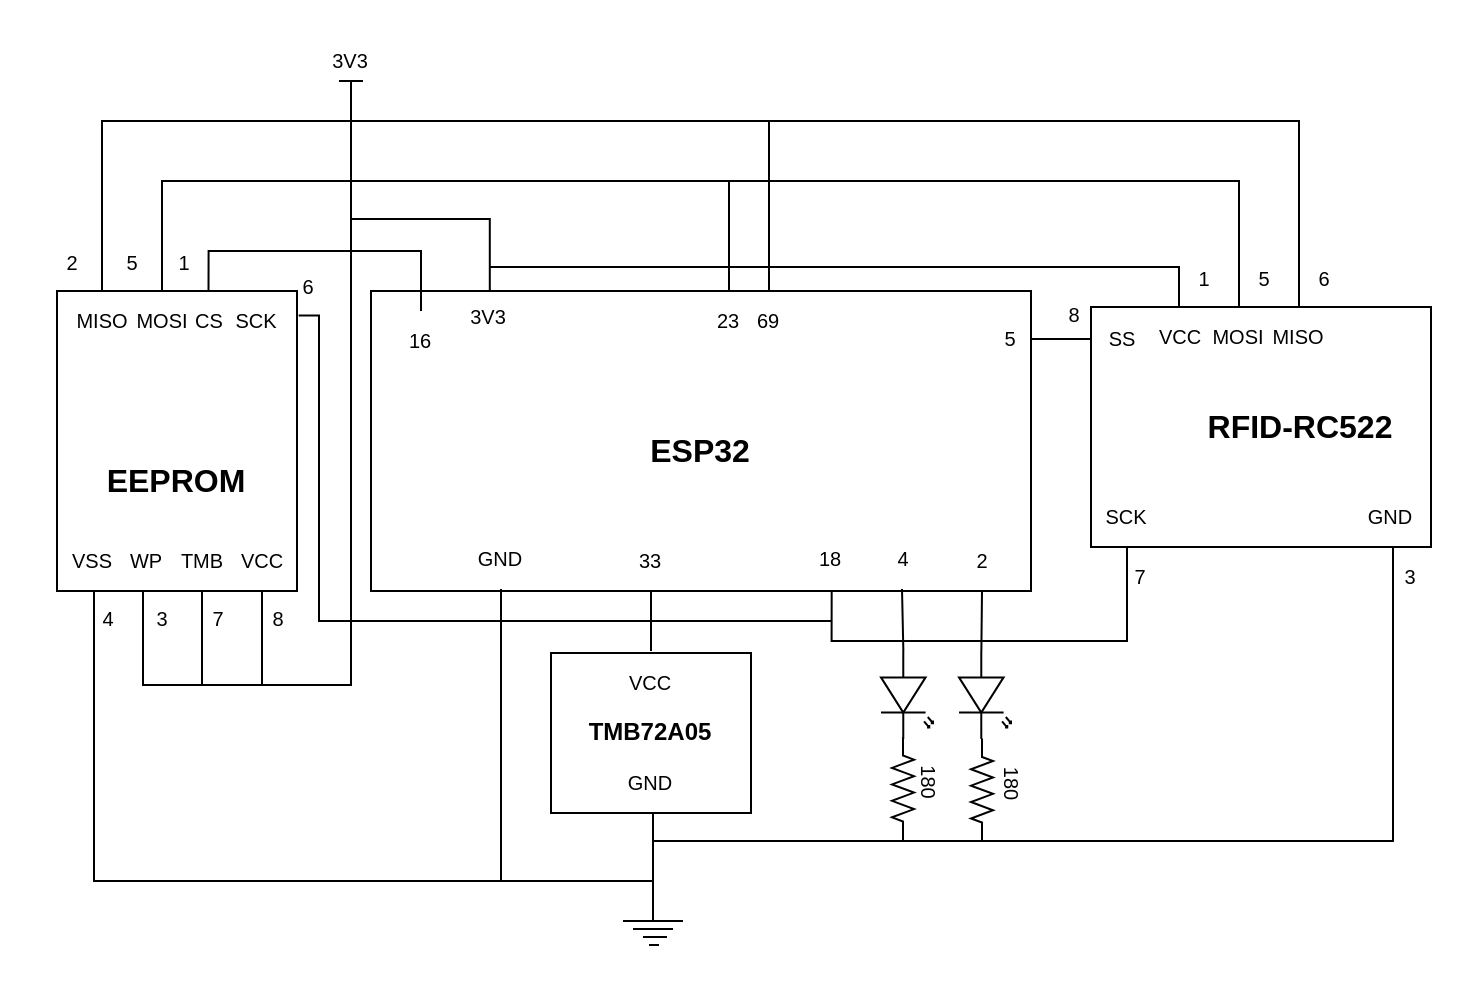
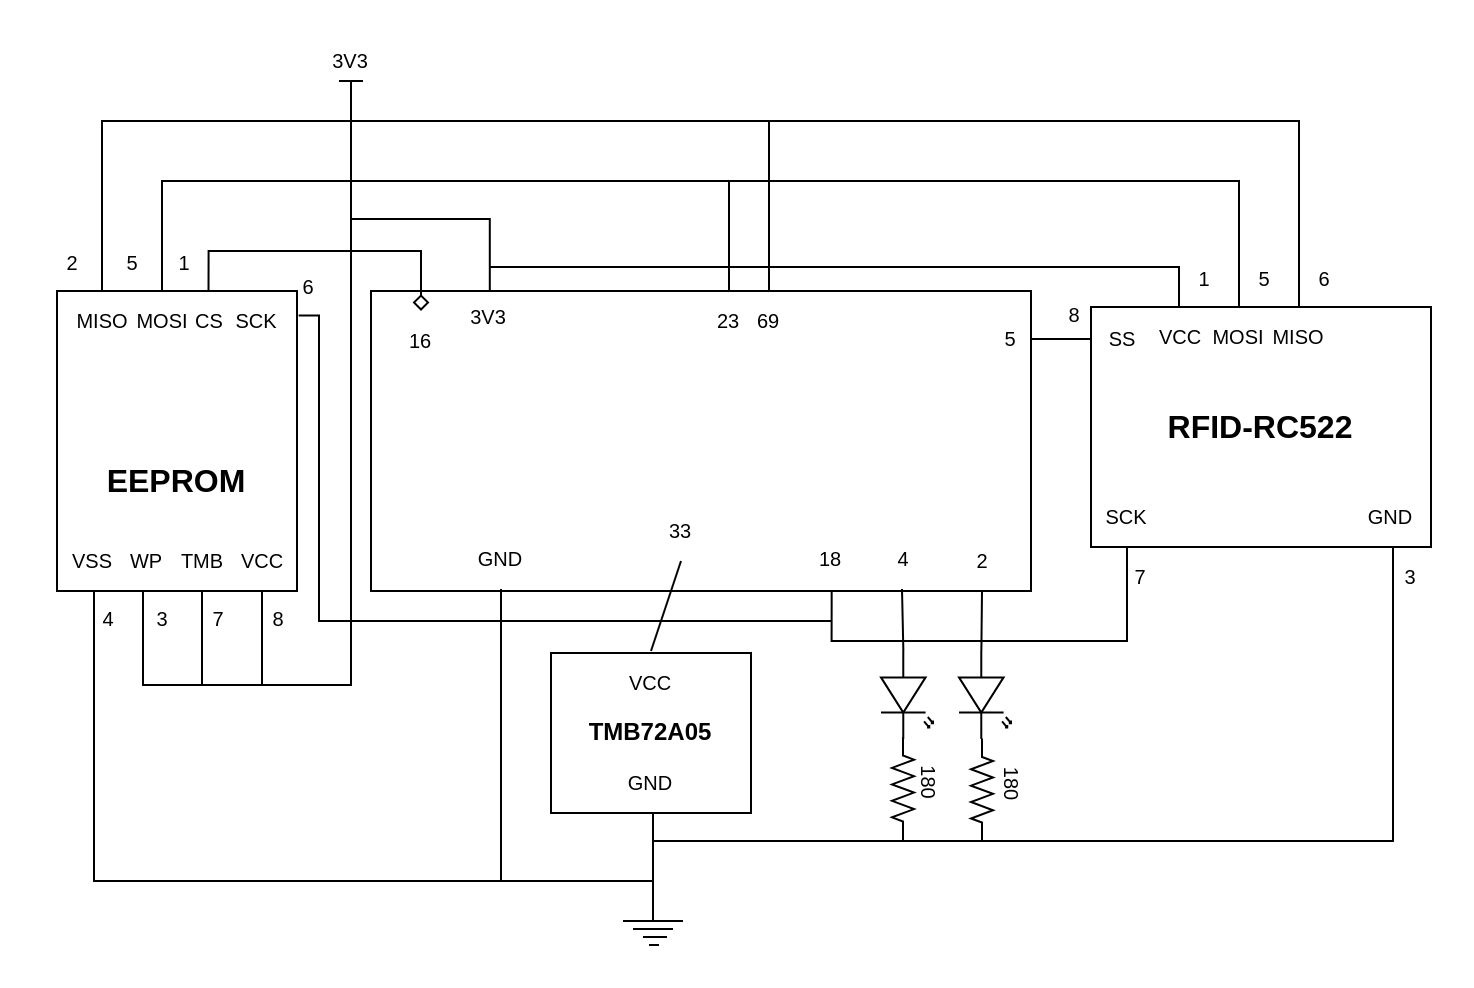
edge "CS" -- "16": arrowhead none -> diamond
node "RFID-RC522": moved (1301, 427) -> (1261, 427)
node "ESP32": removed
node "33": moved (651, 561) -> (681, 531)
